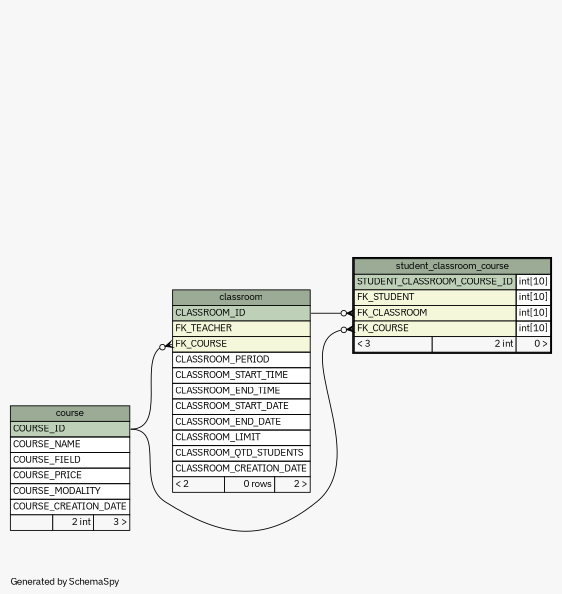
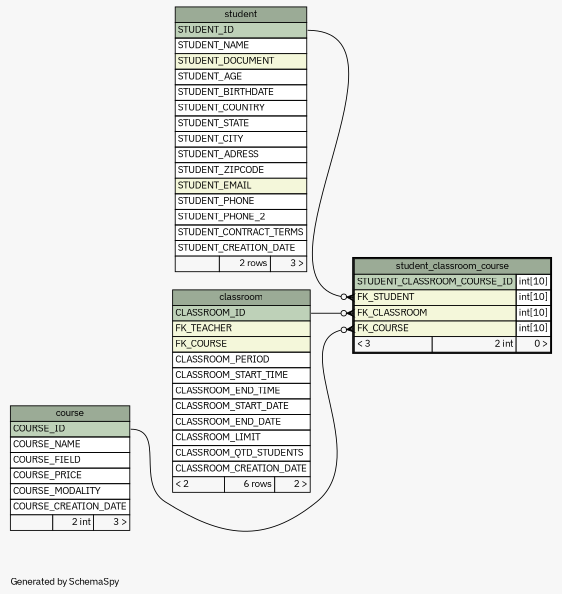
node "student": added
edge "course" -> "classroom": removed
node "classroom": text "0 rows" -> "6 rows"
